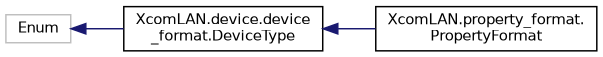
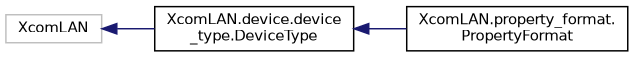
node "Enum": label "Enum" -> "XcomLAN"
node "XcomLAN.device.device _format.DeviceType": label "XcomLAN.device.device _format.DeviceType" -> "XcomLAN.device.device _type.DeviceType"
